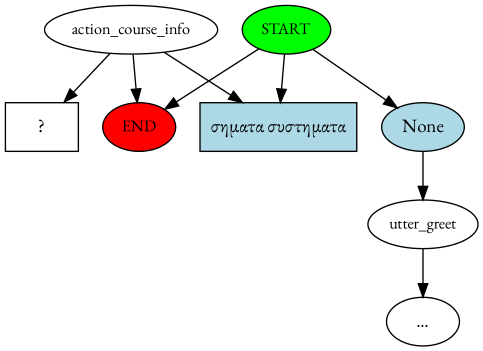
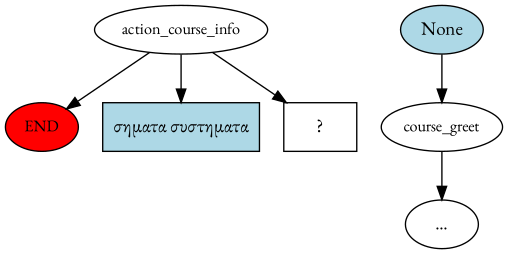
node "START": removed
node "utter_greet": label "utter_greet" -> "course_greet"
